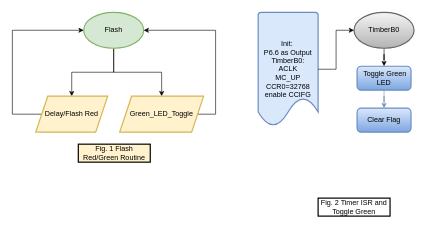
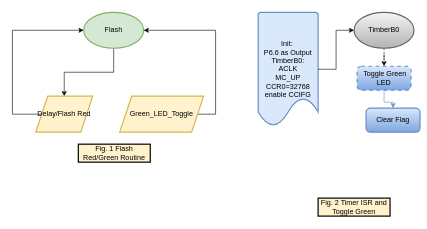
edge "TimberB0" -> "Toggle Green LED": style solid -> dashed
node "Toggle Green LED": style solid -> dashed
edge "Flash" -> "Green_LED_Toggle": removed
node "Delay/Flash Red": size 72x36 -> 57x36
node "Clear Flag": moved (384, 120) -> (393, 120)
node "Fig. 2 Timer ISR and Toggle Green": fillcolor #ffffff -> #fff2cc
